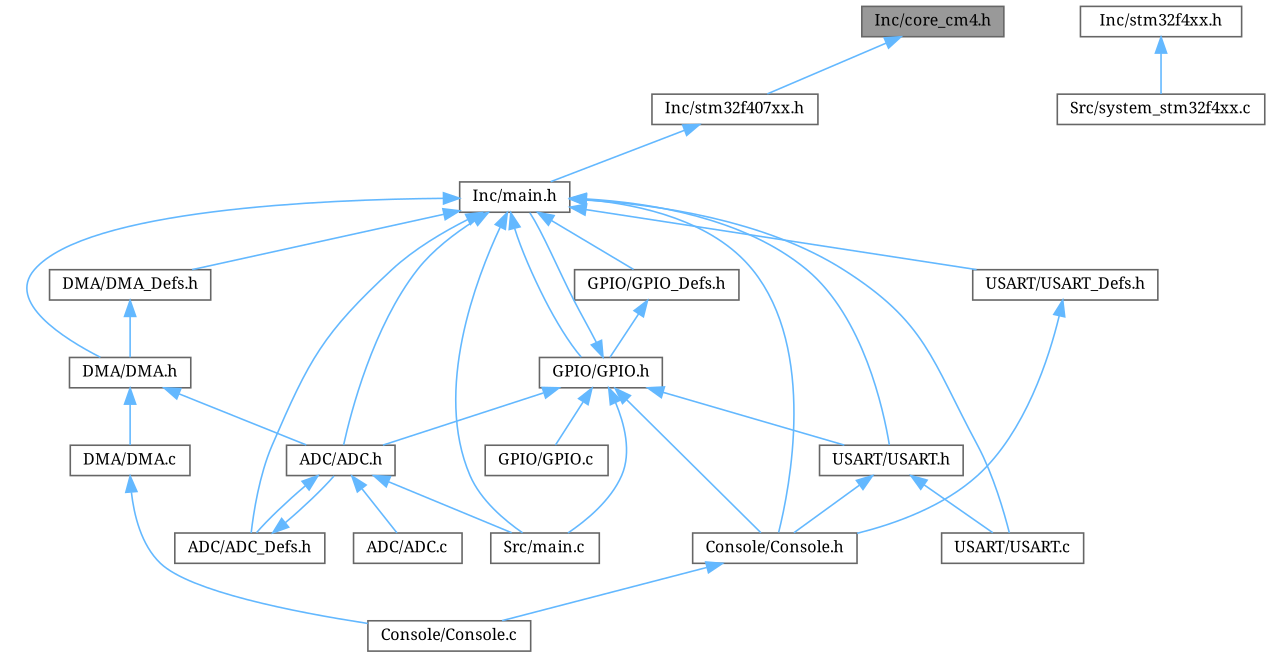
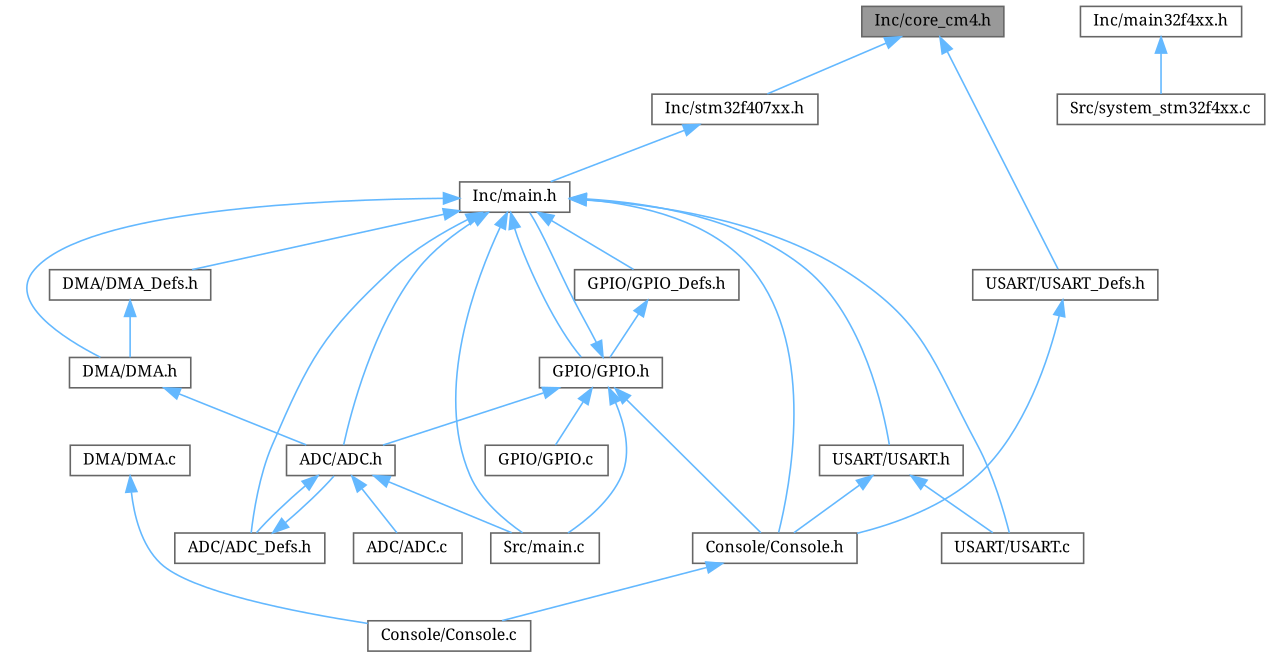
node "Inc/stm32f4xx.h": label "Inc/stm32f4xx.h" -> "Inc/main32f4xx.h"
edge "USART/USART_Defs.h" -> "Inc/main.h": now "USART/USART_Defs.h" -> "Inc/core_cm4.h"
edge "USART/USART.h" -> "GPIO/GPIO.h": removed
edge "DMA/DMA.c" -> "DMA/DMA.h": removed
